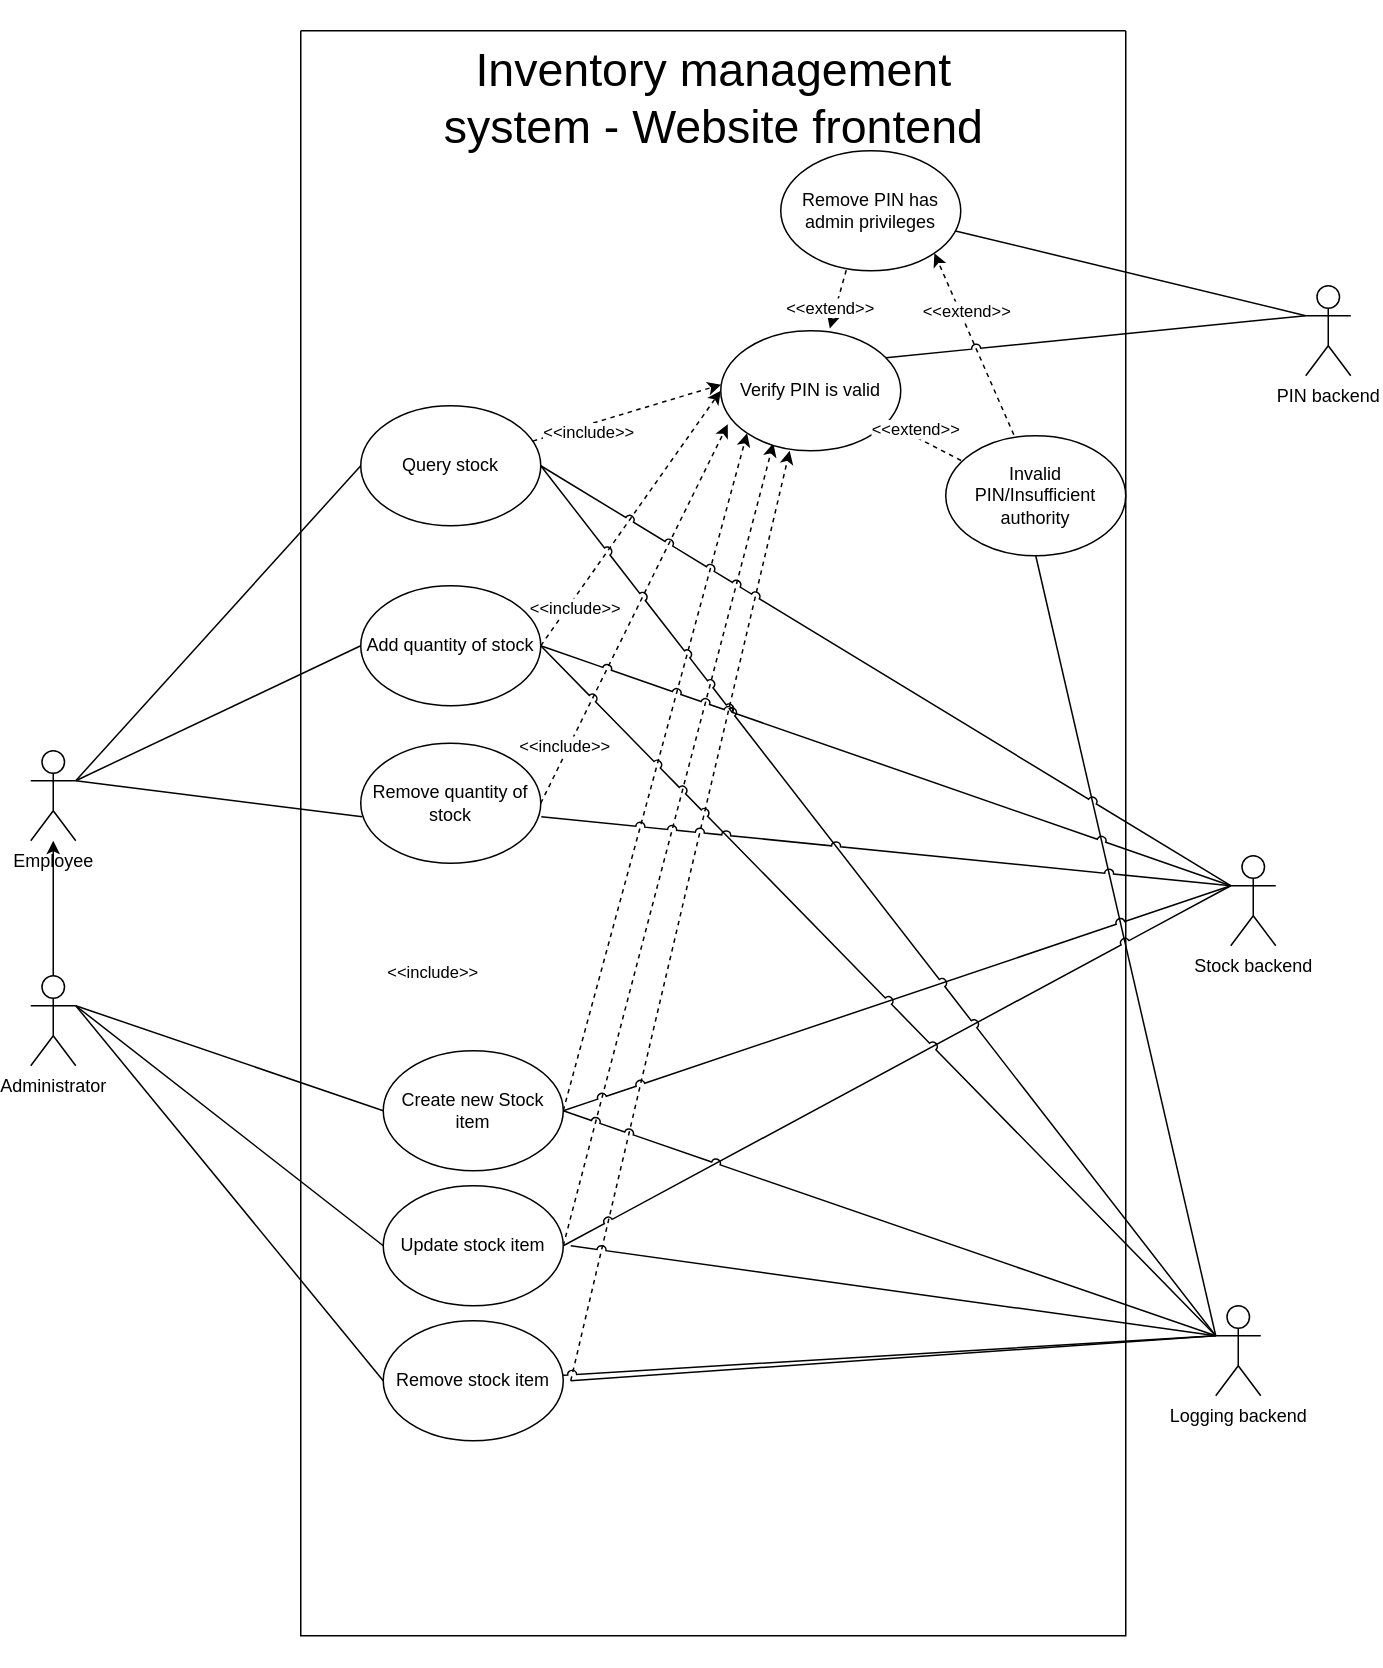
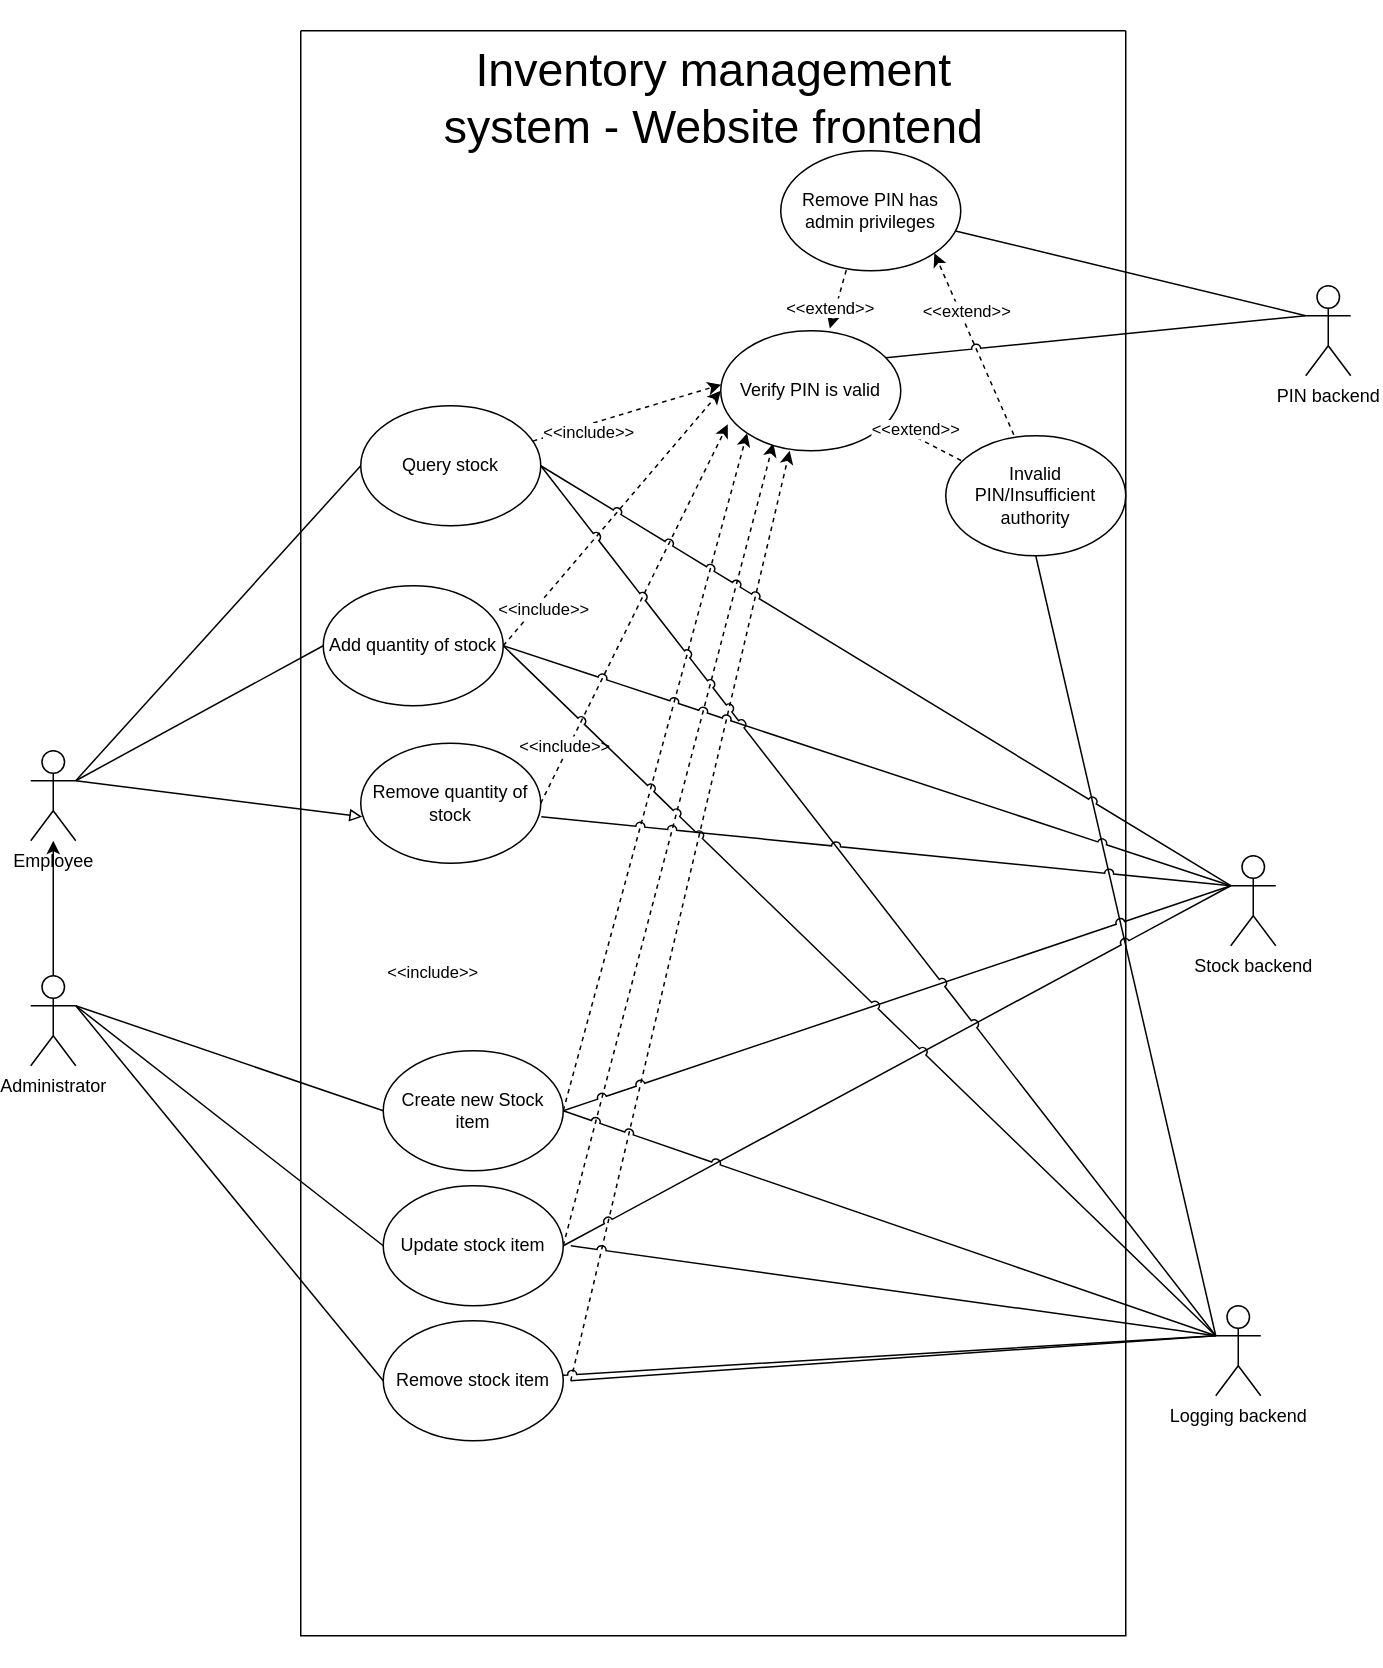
node "Add quantity of stock": moved (451, 646) -> (413, 646)
edge "Employee" -- "Remove quantity of stock": arrowhead none -> block
